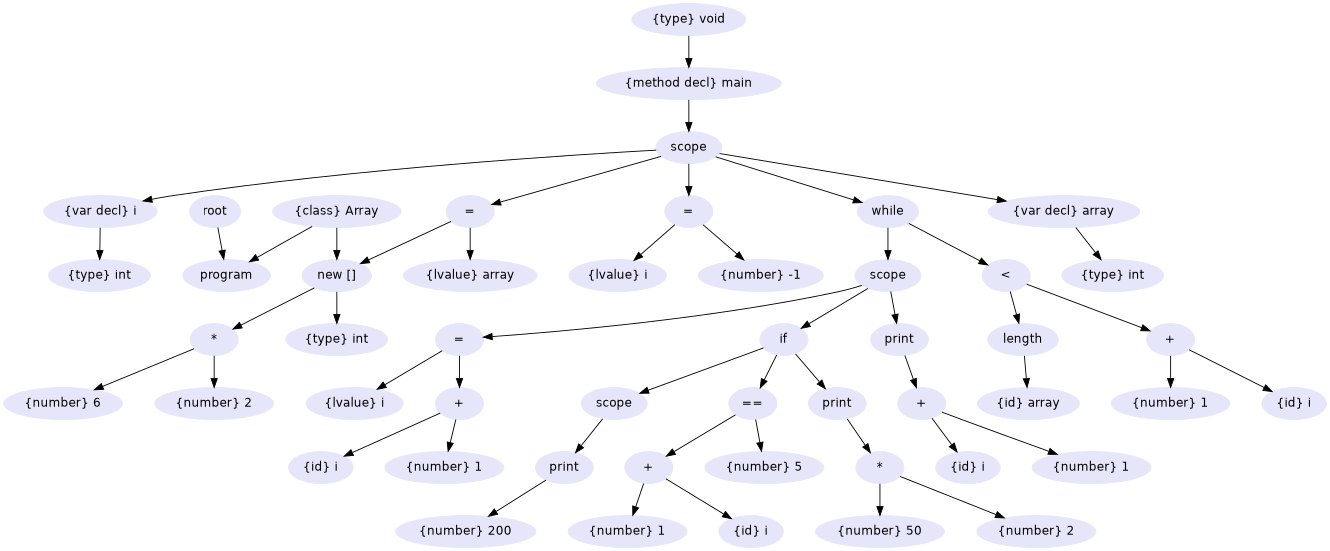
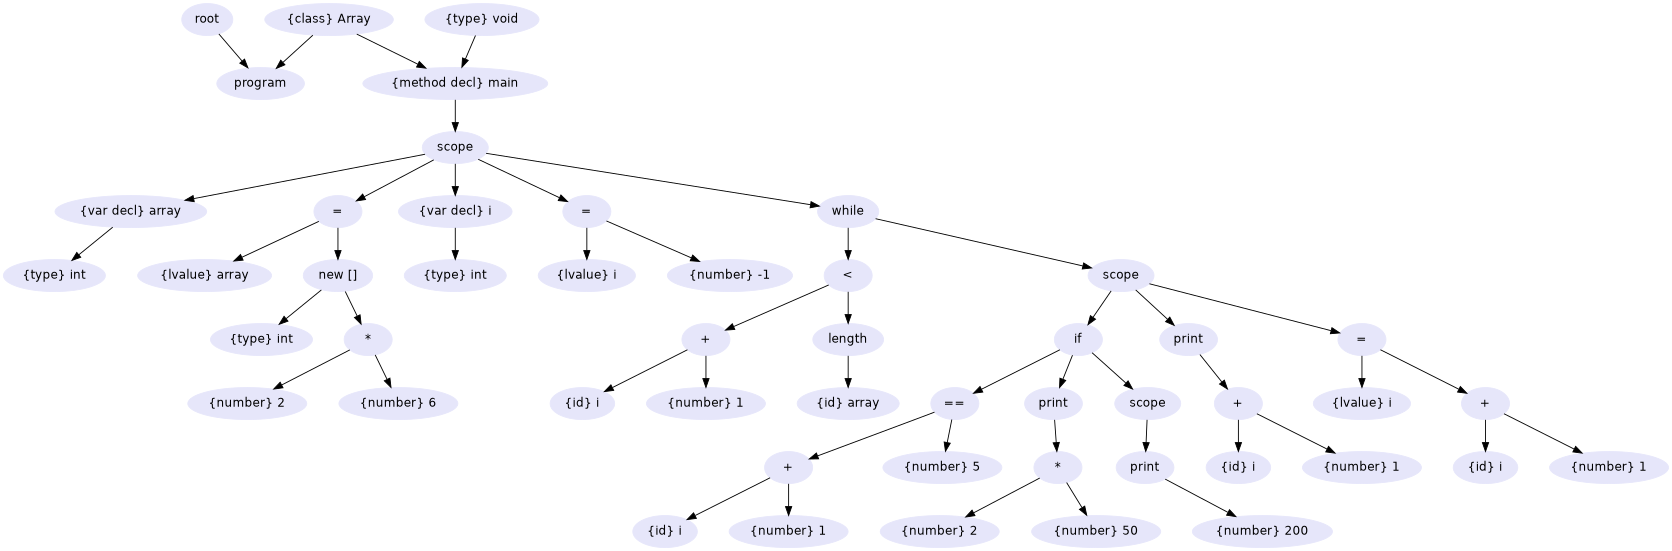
edge "{class} Array" -> "new []": now "{class} Array" -> "{method decl} main"
